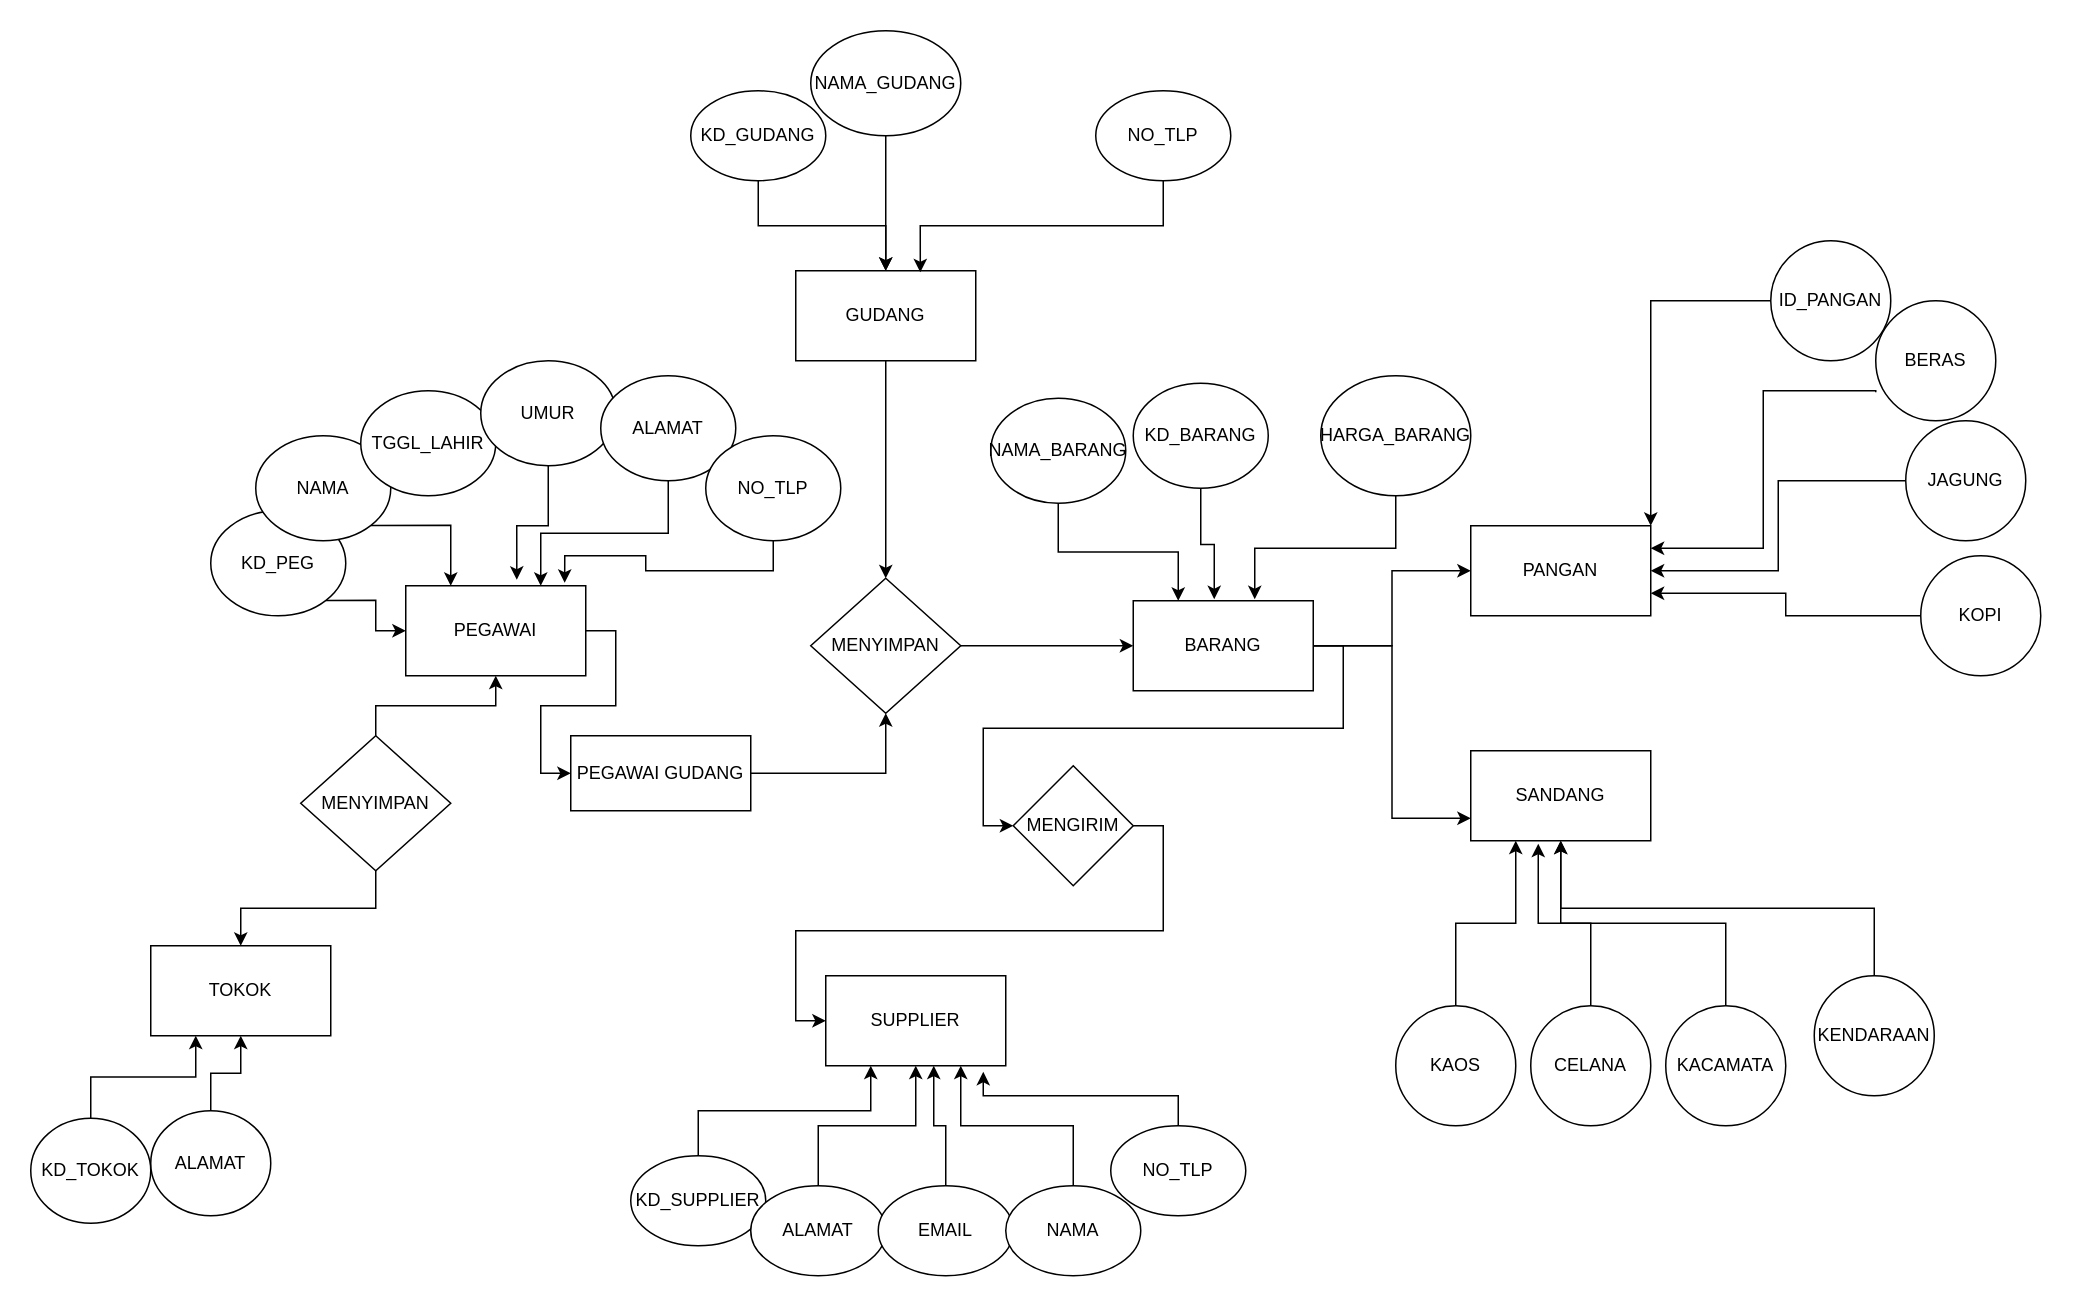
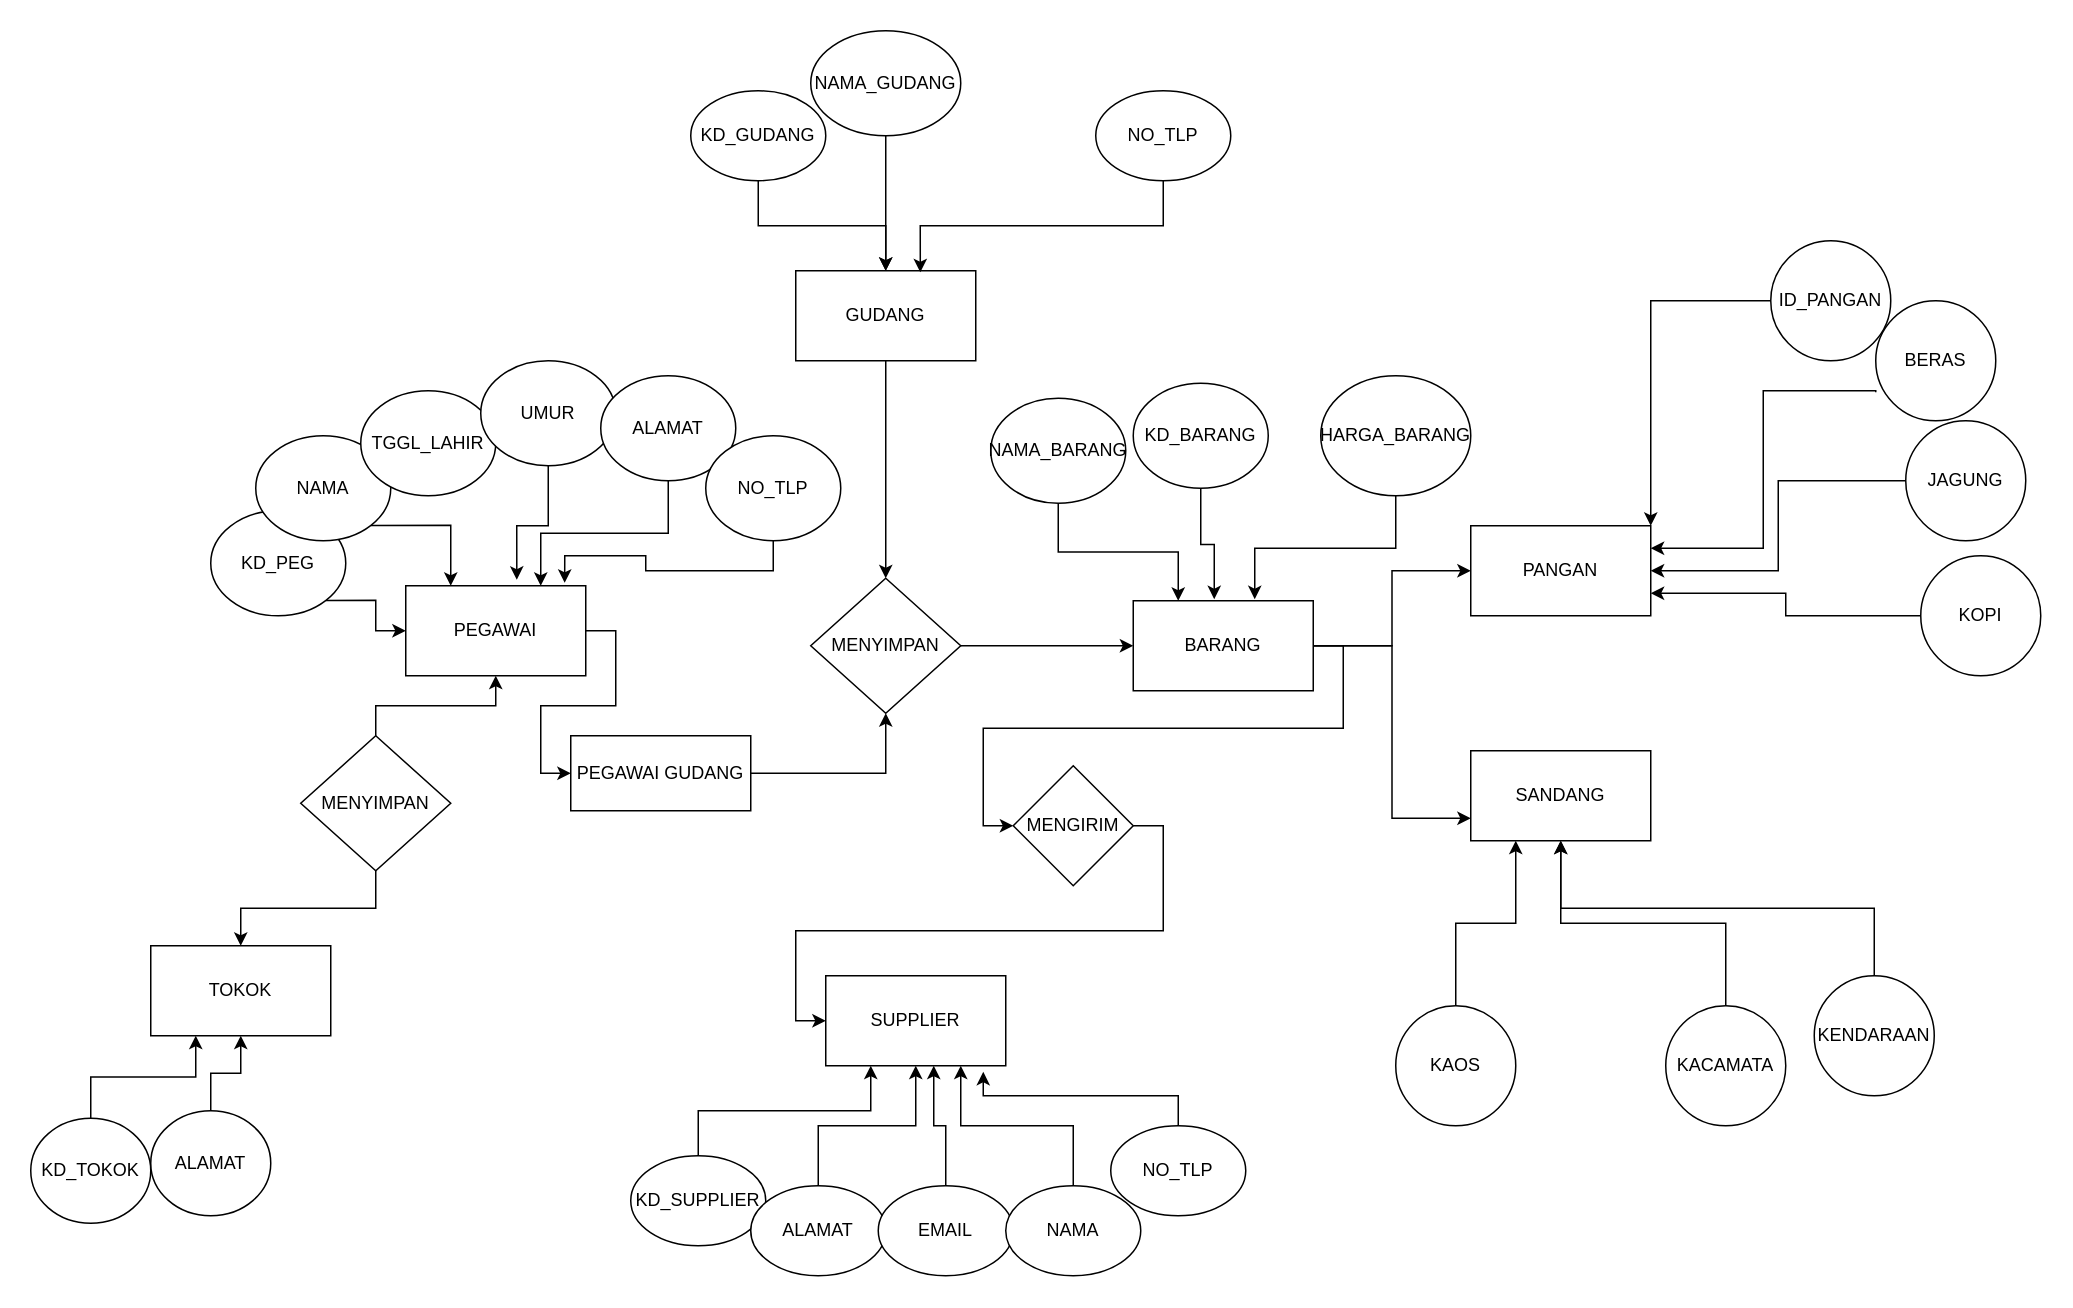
edge "CELANA" -> "SANDANG": removed
node "CELANA": removed
